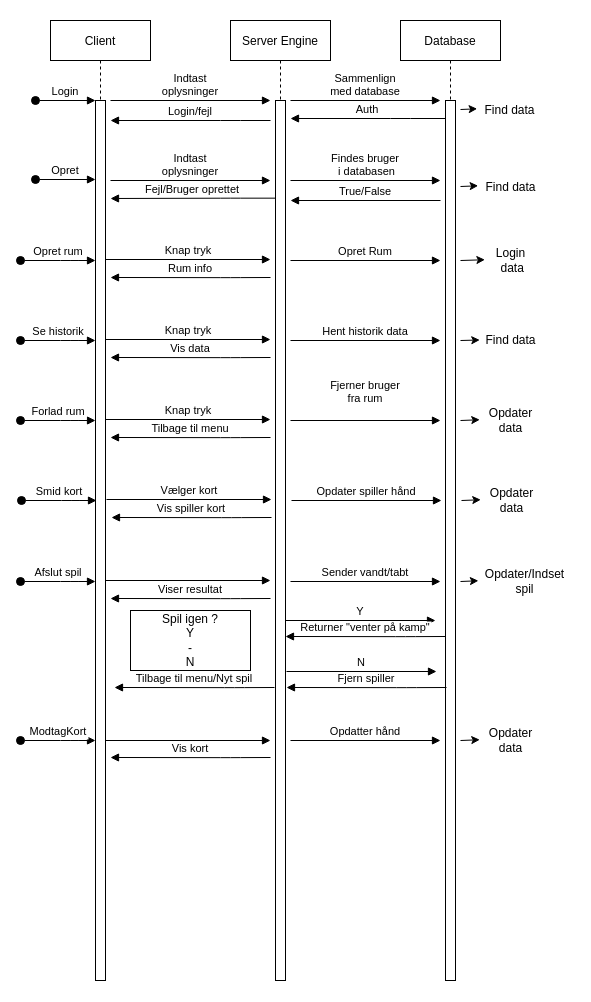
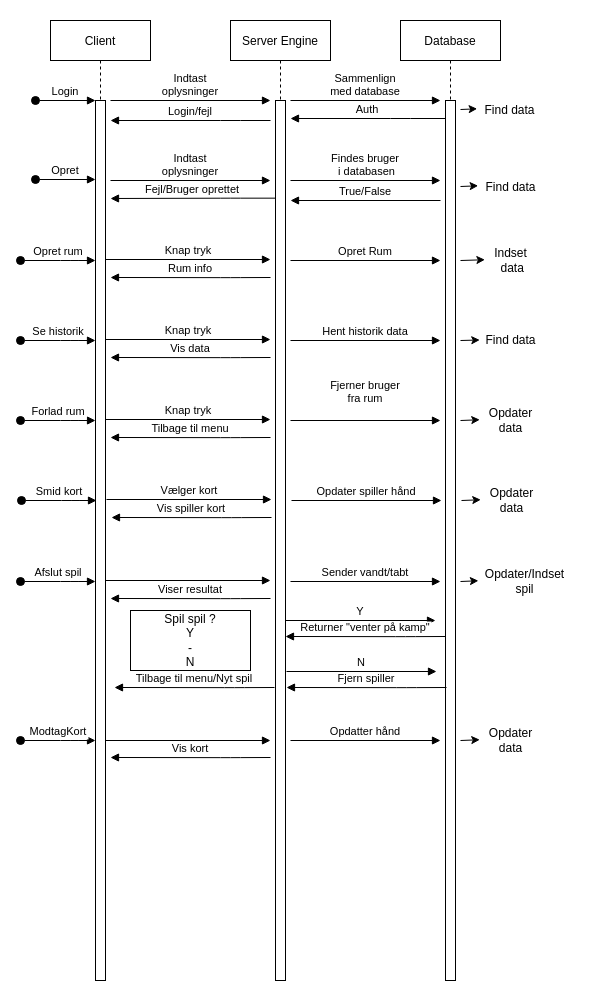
node "Login data": label "Login data" -> "Indset data"
node "Spil igen ? Y - N": label "Spil igen ? Y - N" -> "Spil spil ? Y - N"
